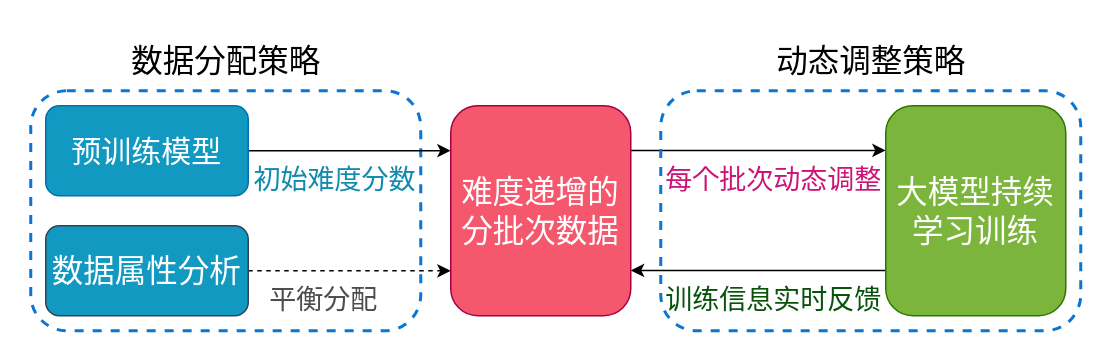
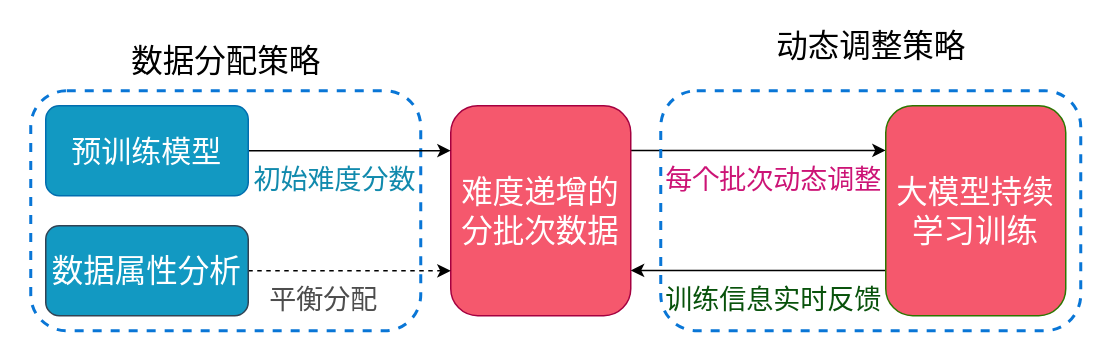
node "动态调整策略": moved (871, 61) -> (871, 46)
node "大模型持续学习训练": fillcolor #7cb53c -> #f5586d
